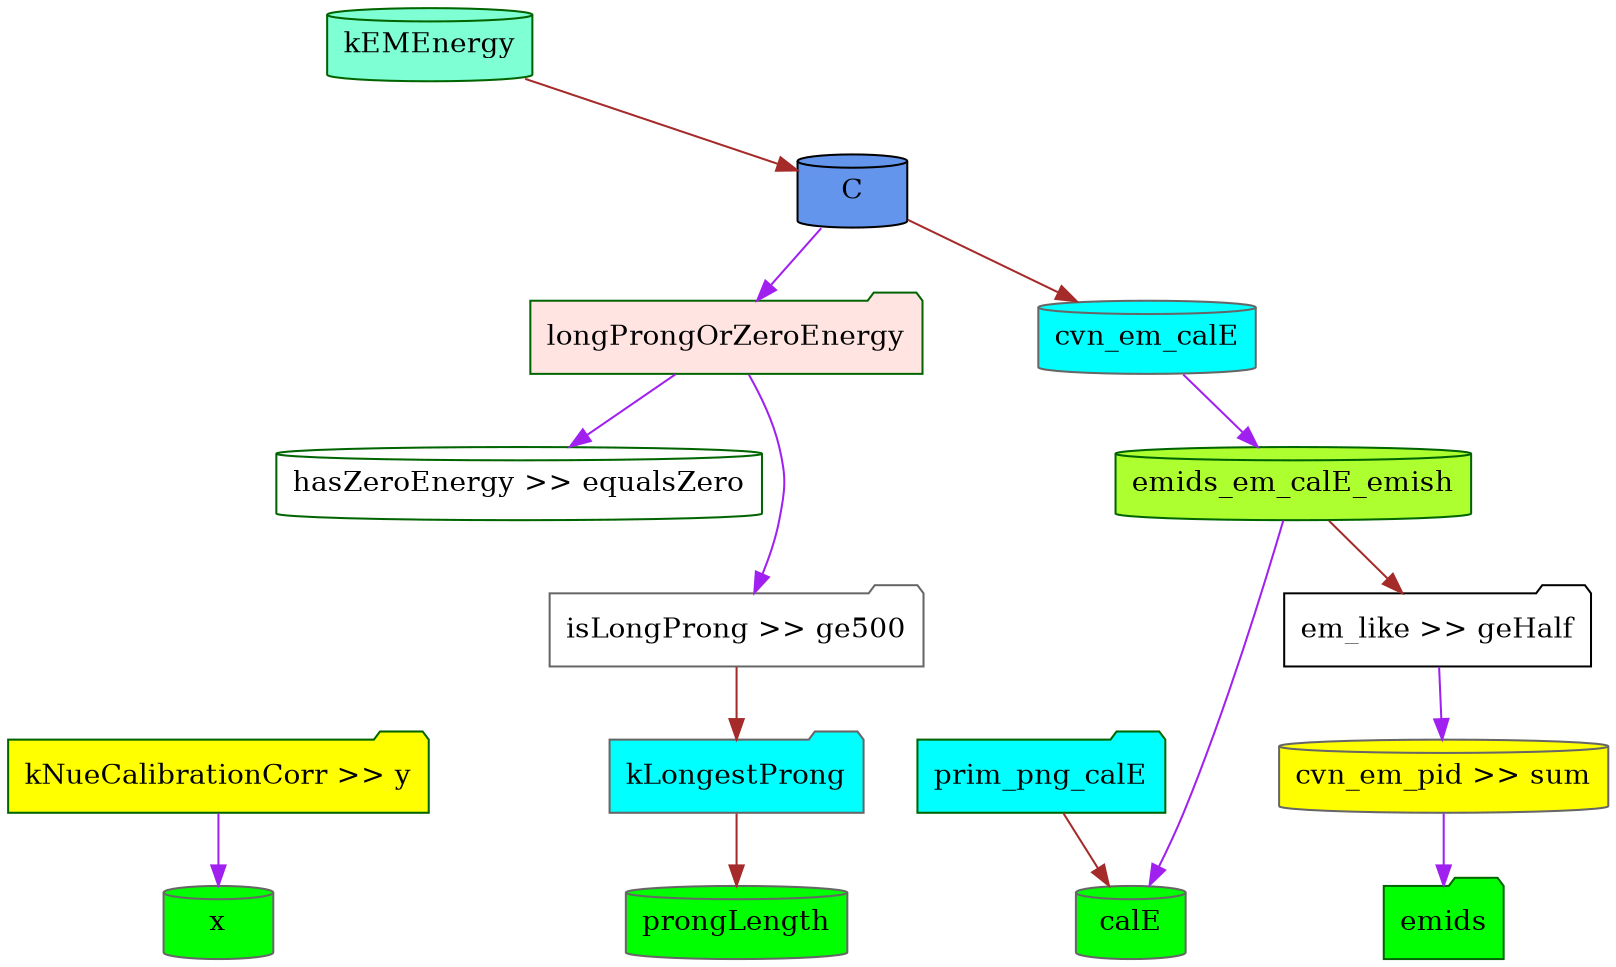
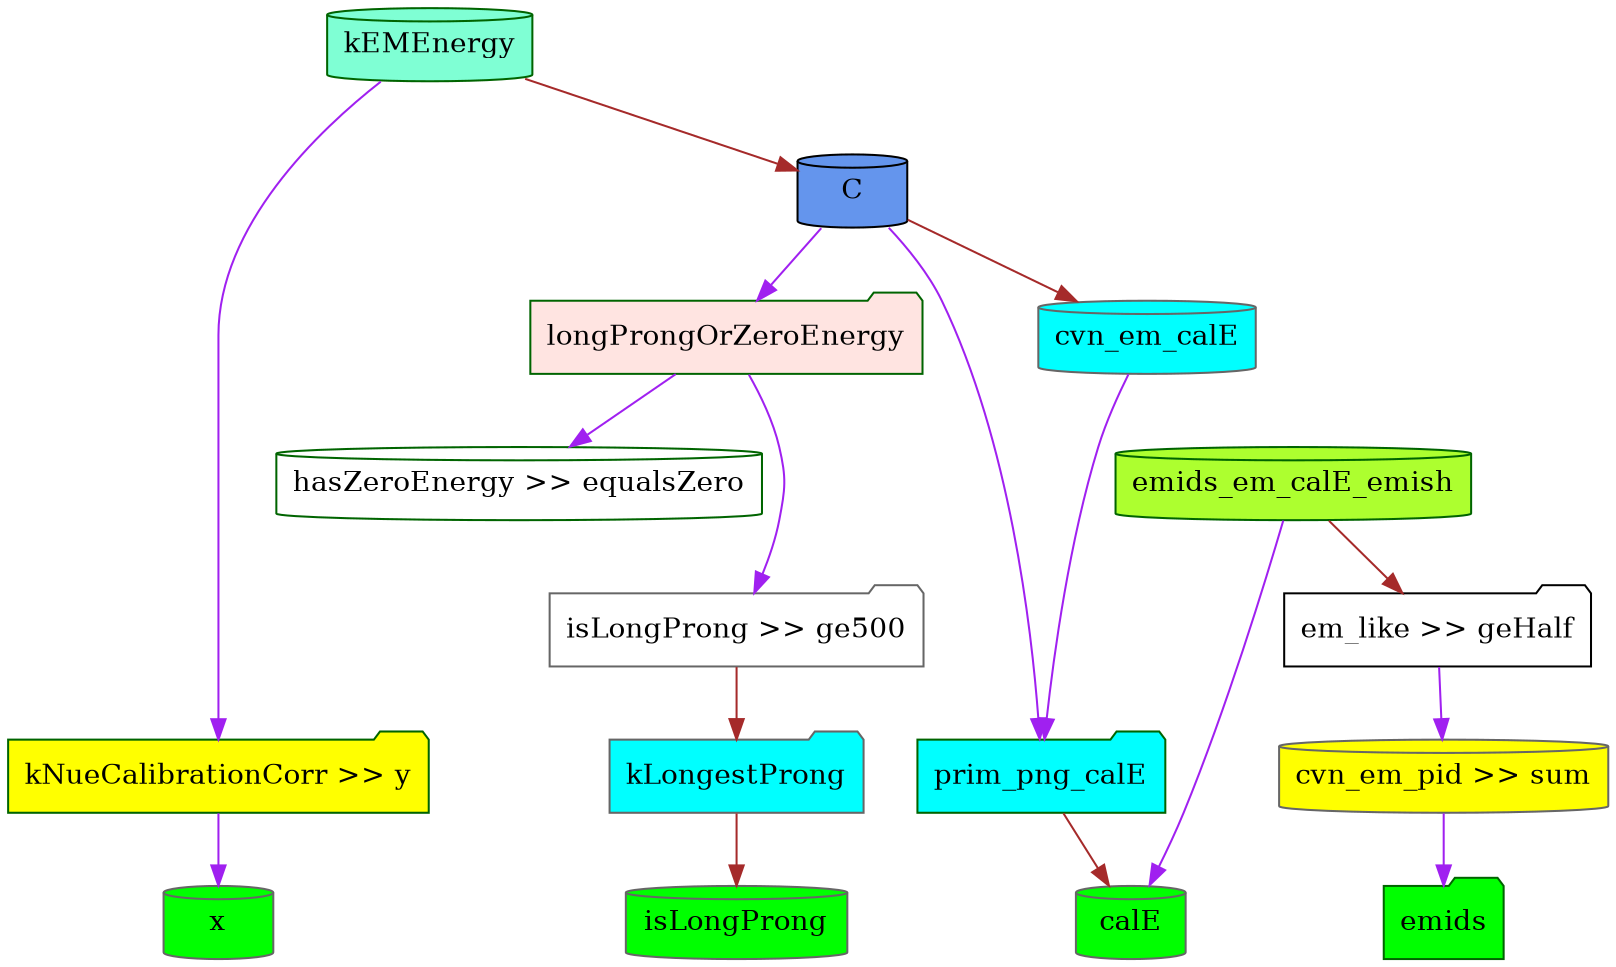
edge "kEMEnergy" -> "kNueCalibrationCorr >> y": added
edge "cvn_em_calE" -> "emids_em_calE_emish": now "cvn_em_calE" -> "prim_png_calE"
edge "C" -> "prim_png_calE": added
node "prongLength": label "prongLength" -> "isLongProng"
